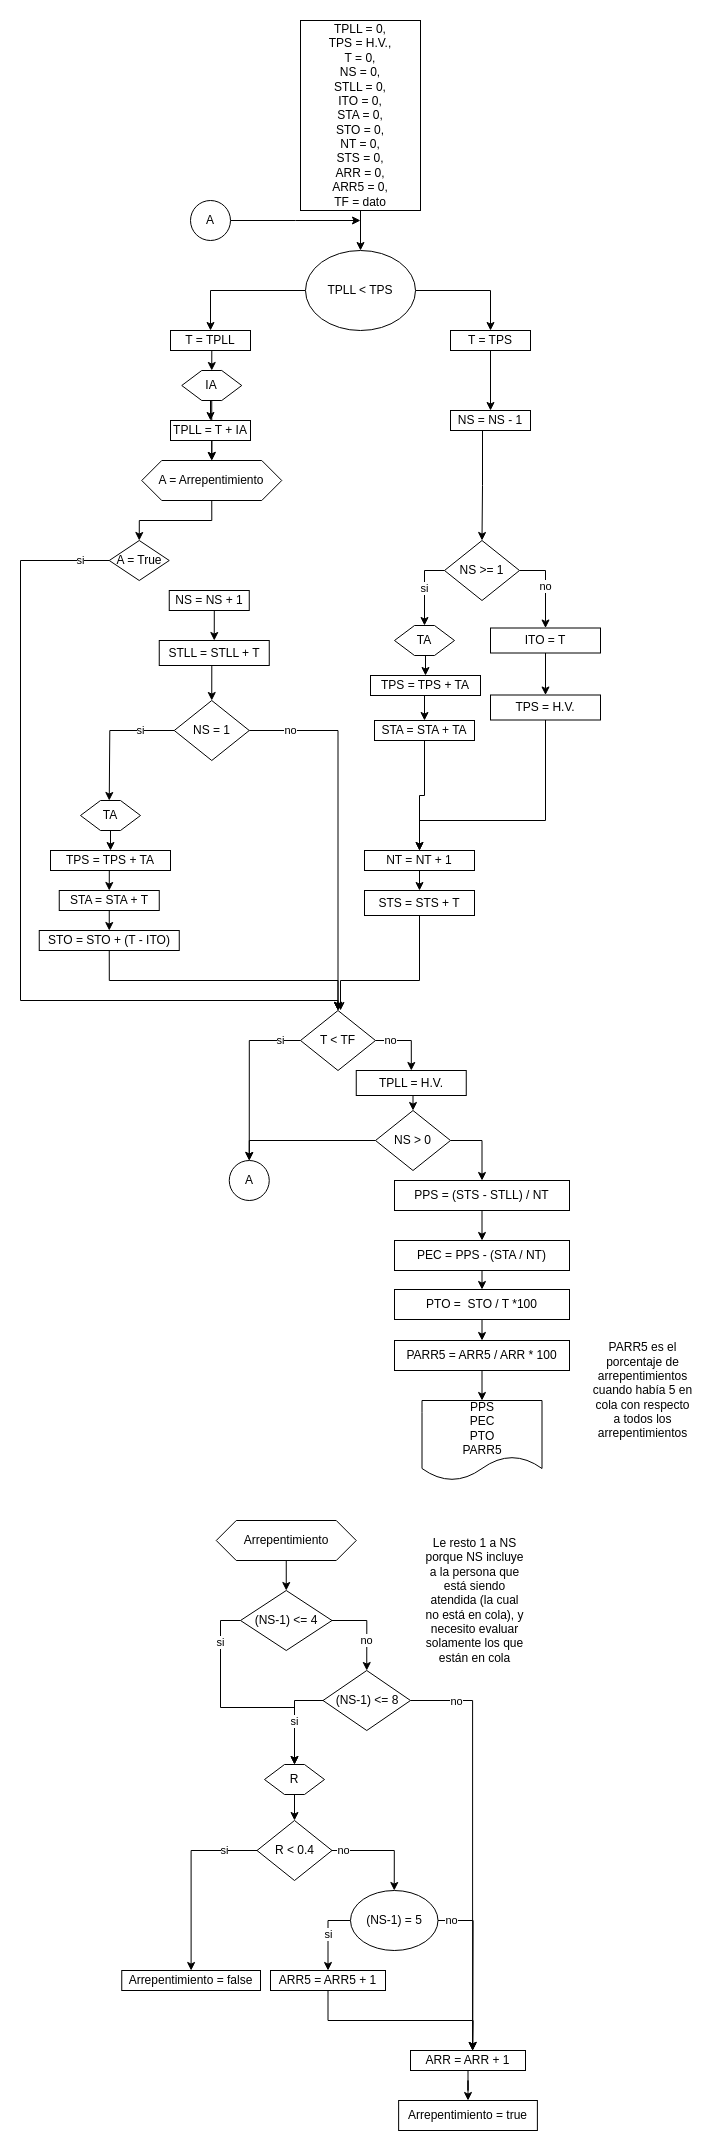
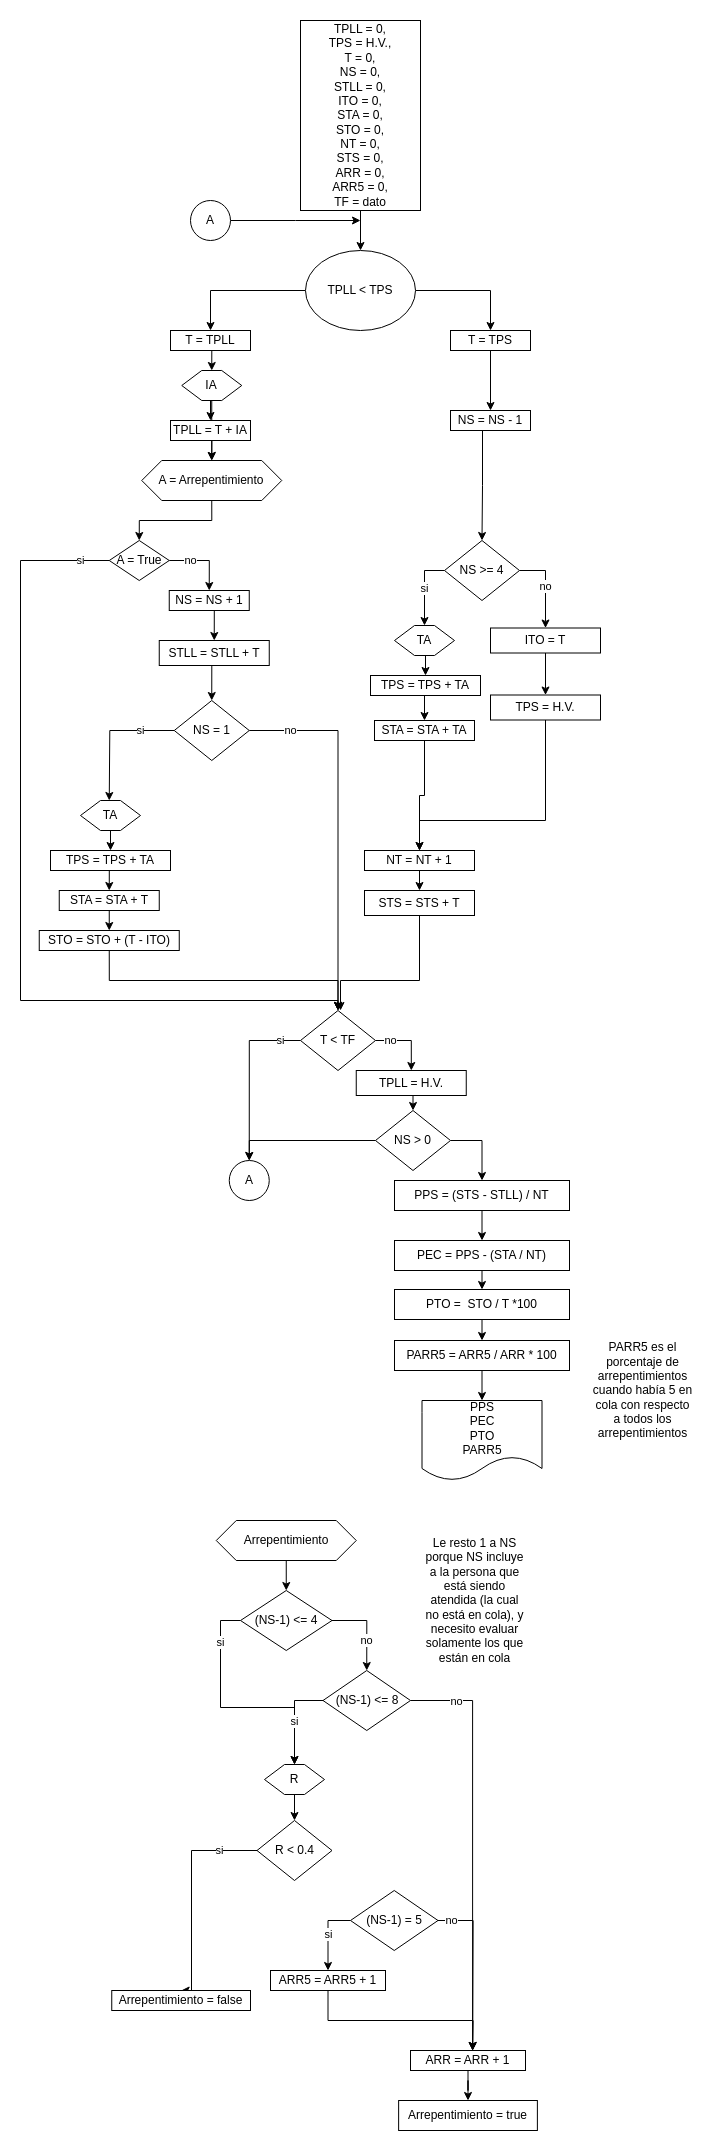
edge "A = True" -> "NS = NS + 1": added, label "no"
node "NS >= 1": label "NS >= 1" -> "NS >= 4"
edge "R < 0.4" -> "(NS-1) = 5": removed, label "no"
node "(NS-1) = 5": shape ellipse -> diamond
node "Arrepentimiento = false": moved (191, 1981) -> (181, 2001)
